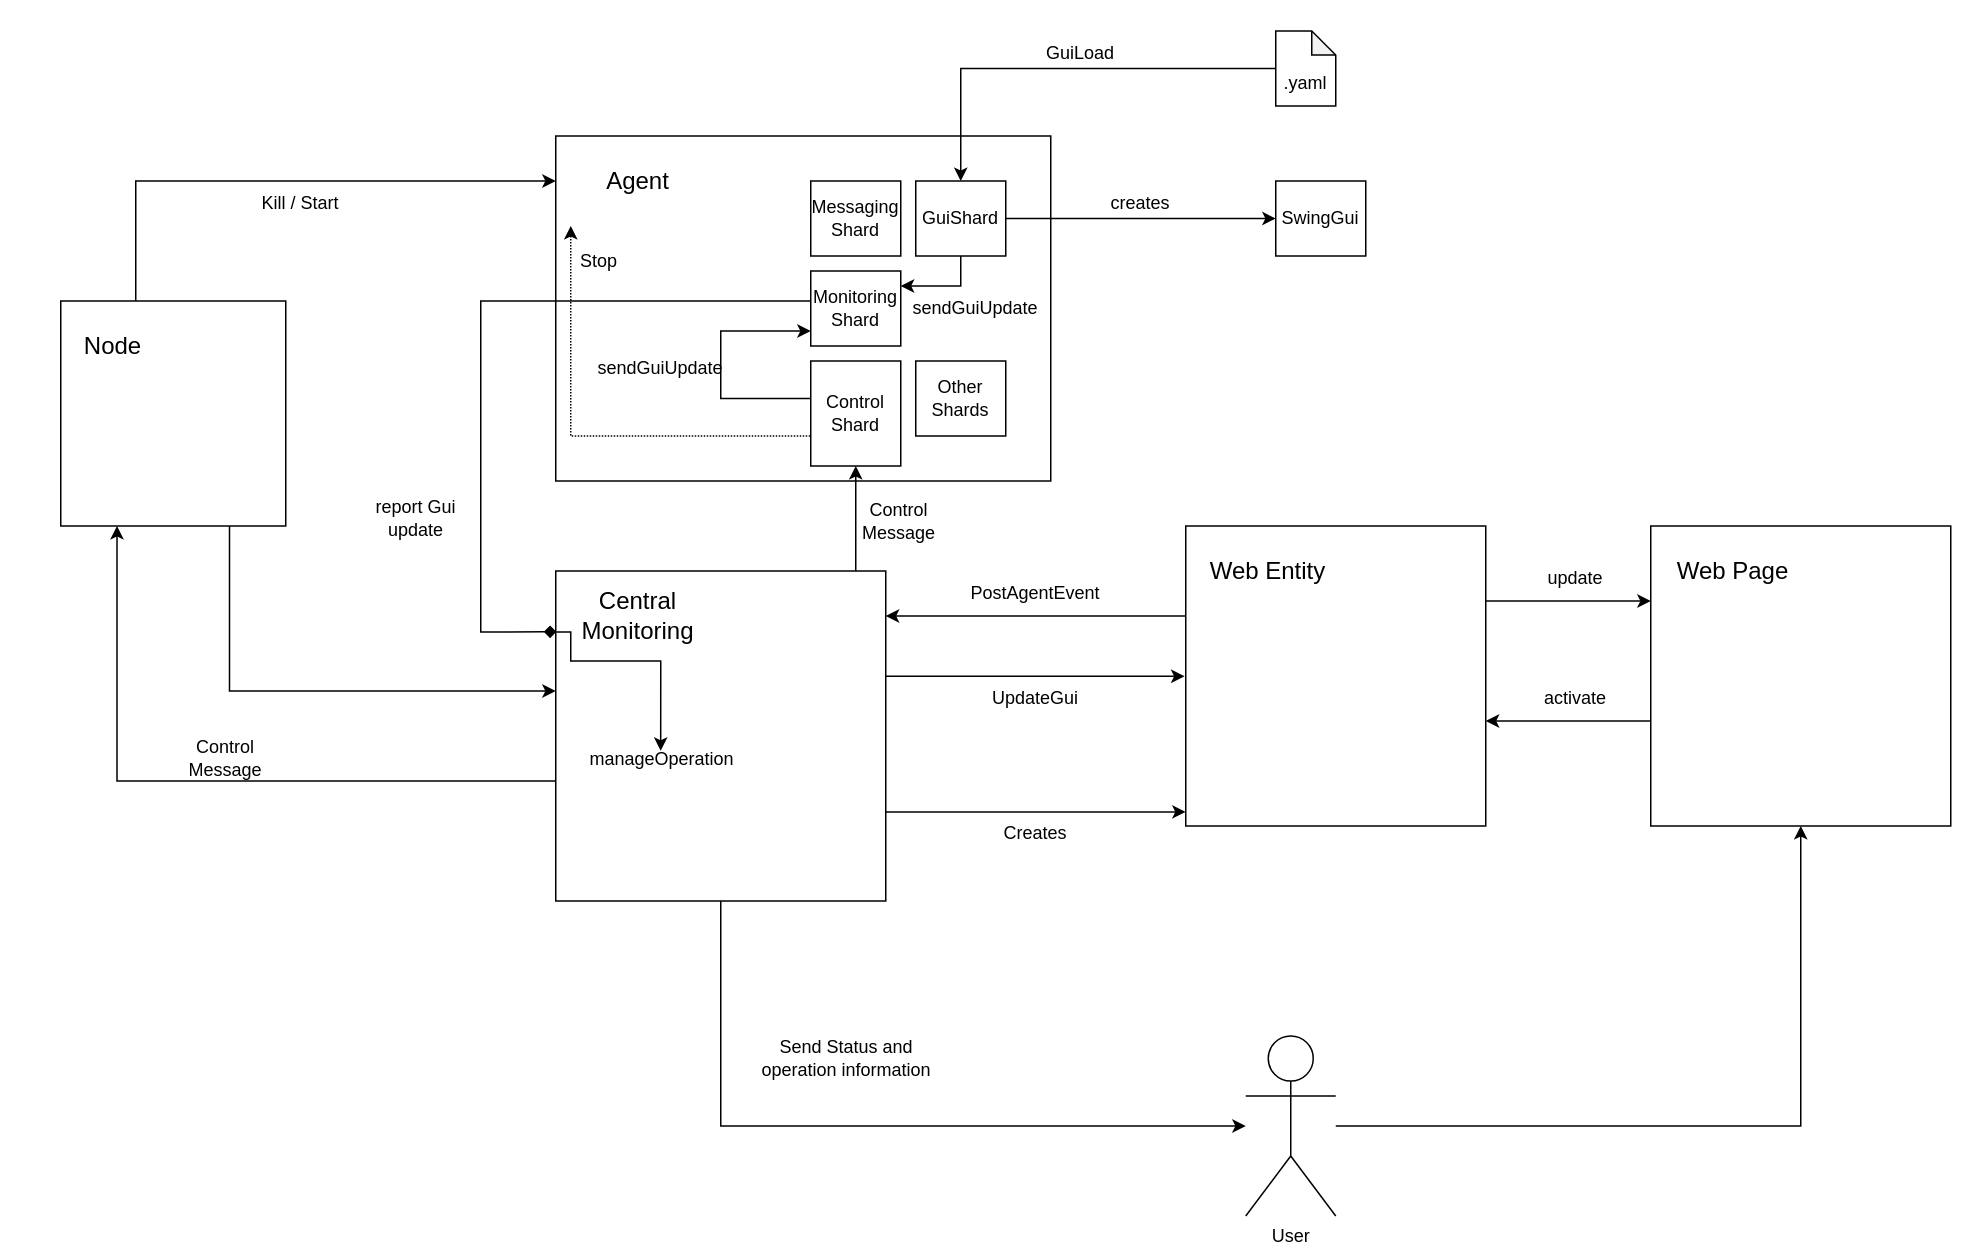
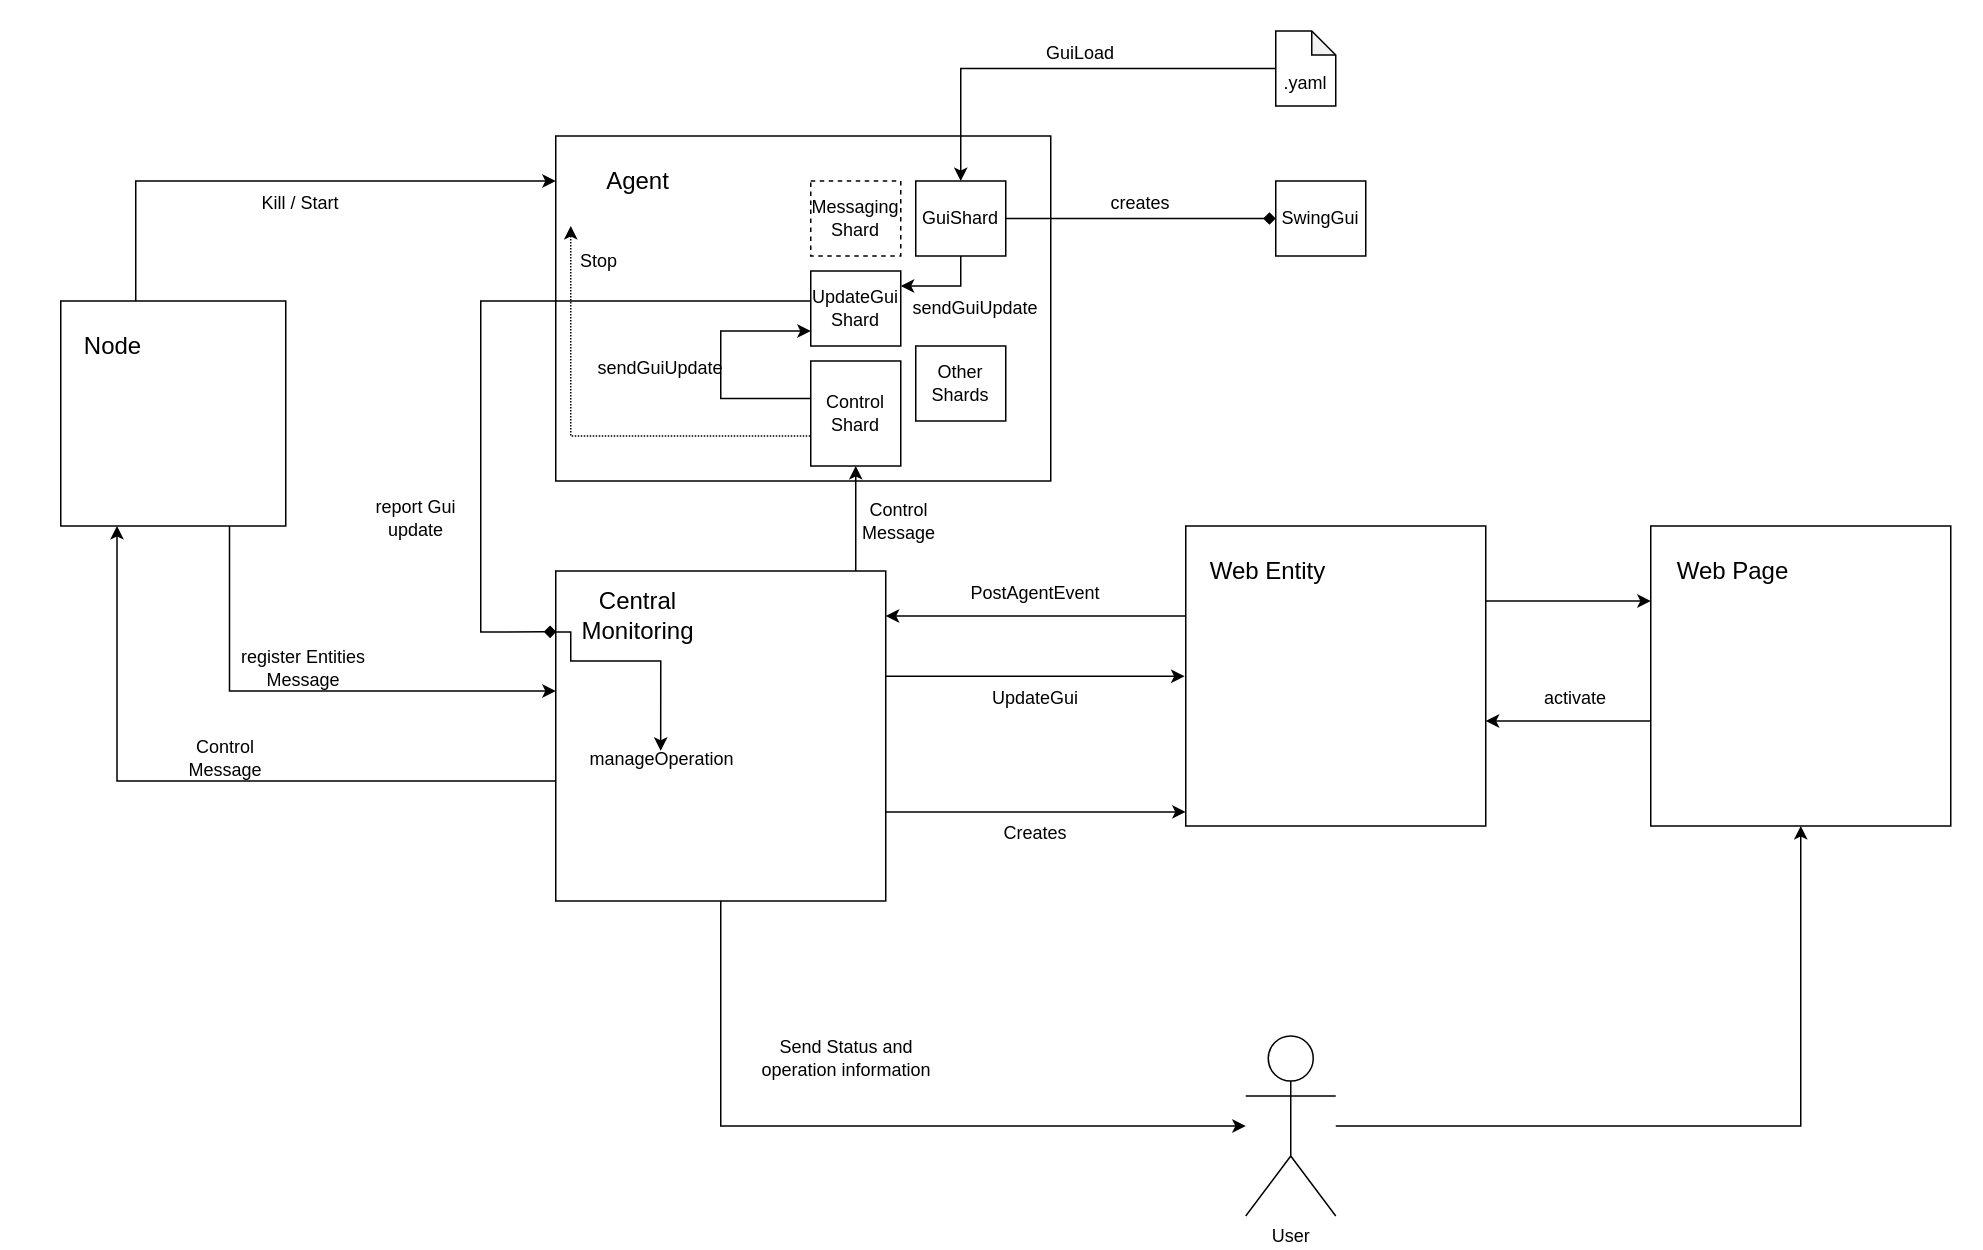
node "Messaging Shard": style solid -> dashed
edge "GuiShard" -> "SwingGui": arrowhead classic -> diamond
node "Monitoring Shard": label "Monitoring Shard" -> "UpdateGui Shard"
node "Other Shards": moved (961, 398) -> (961, 383)
node "update": removed
node "register Entities Message": added
